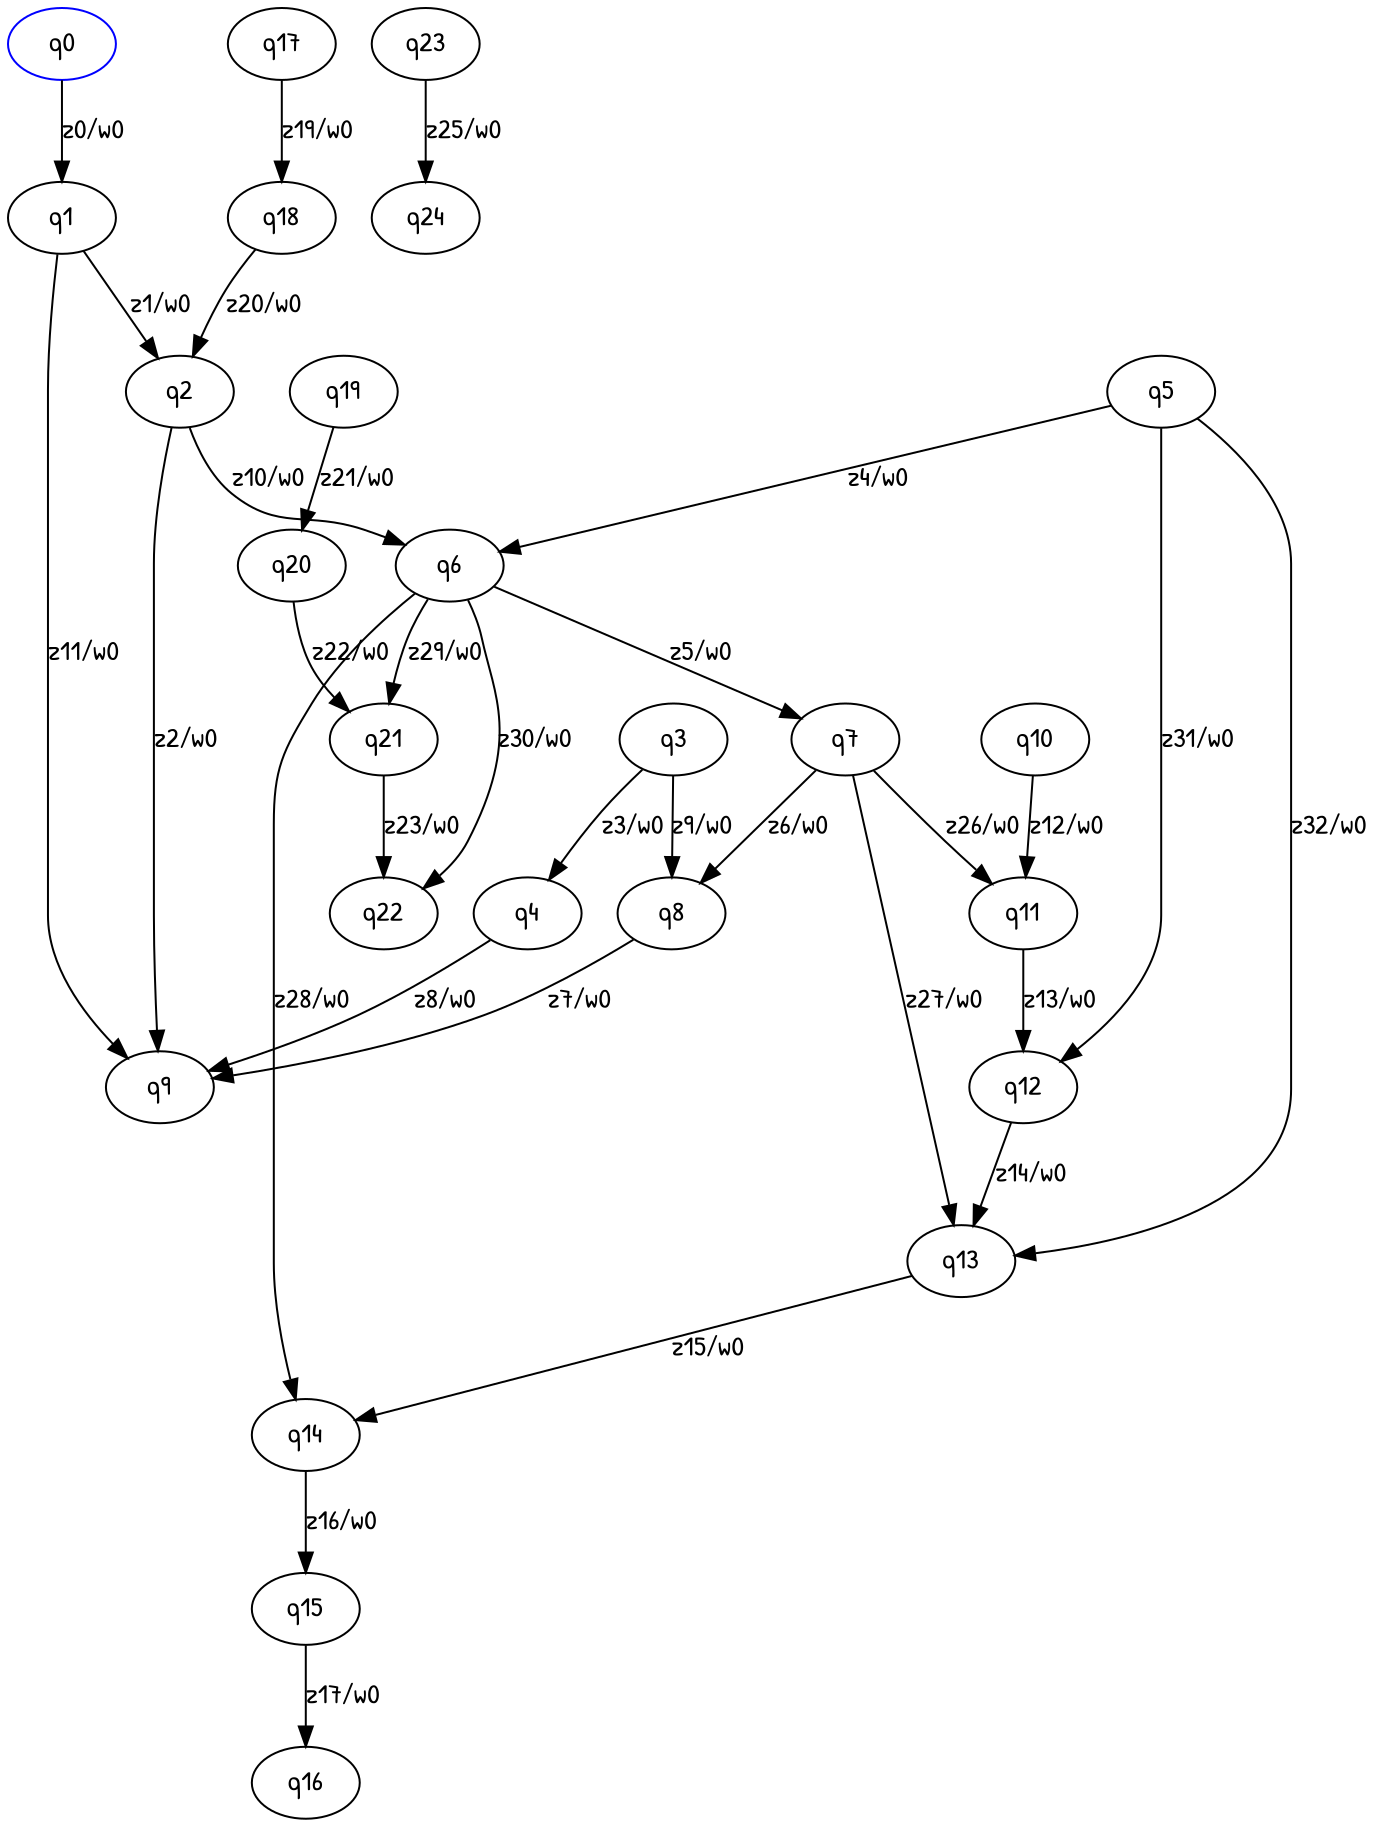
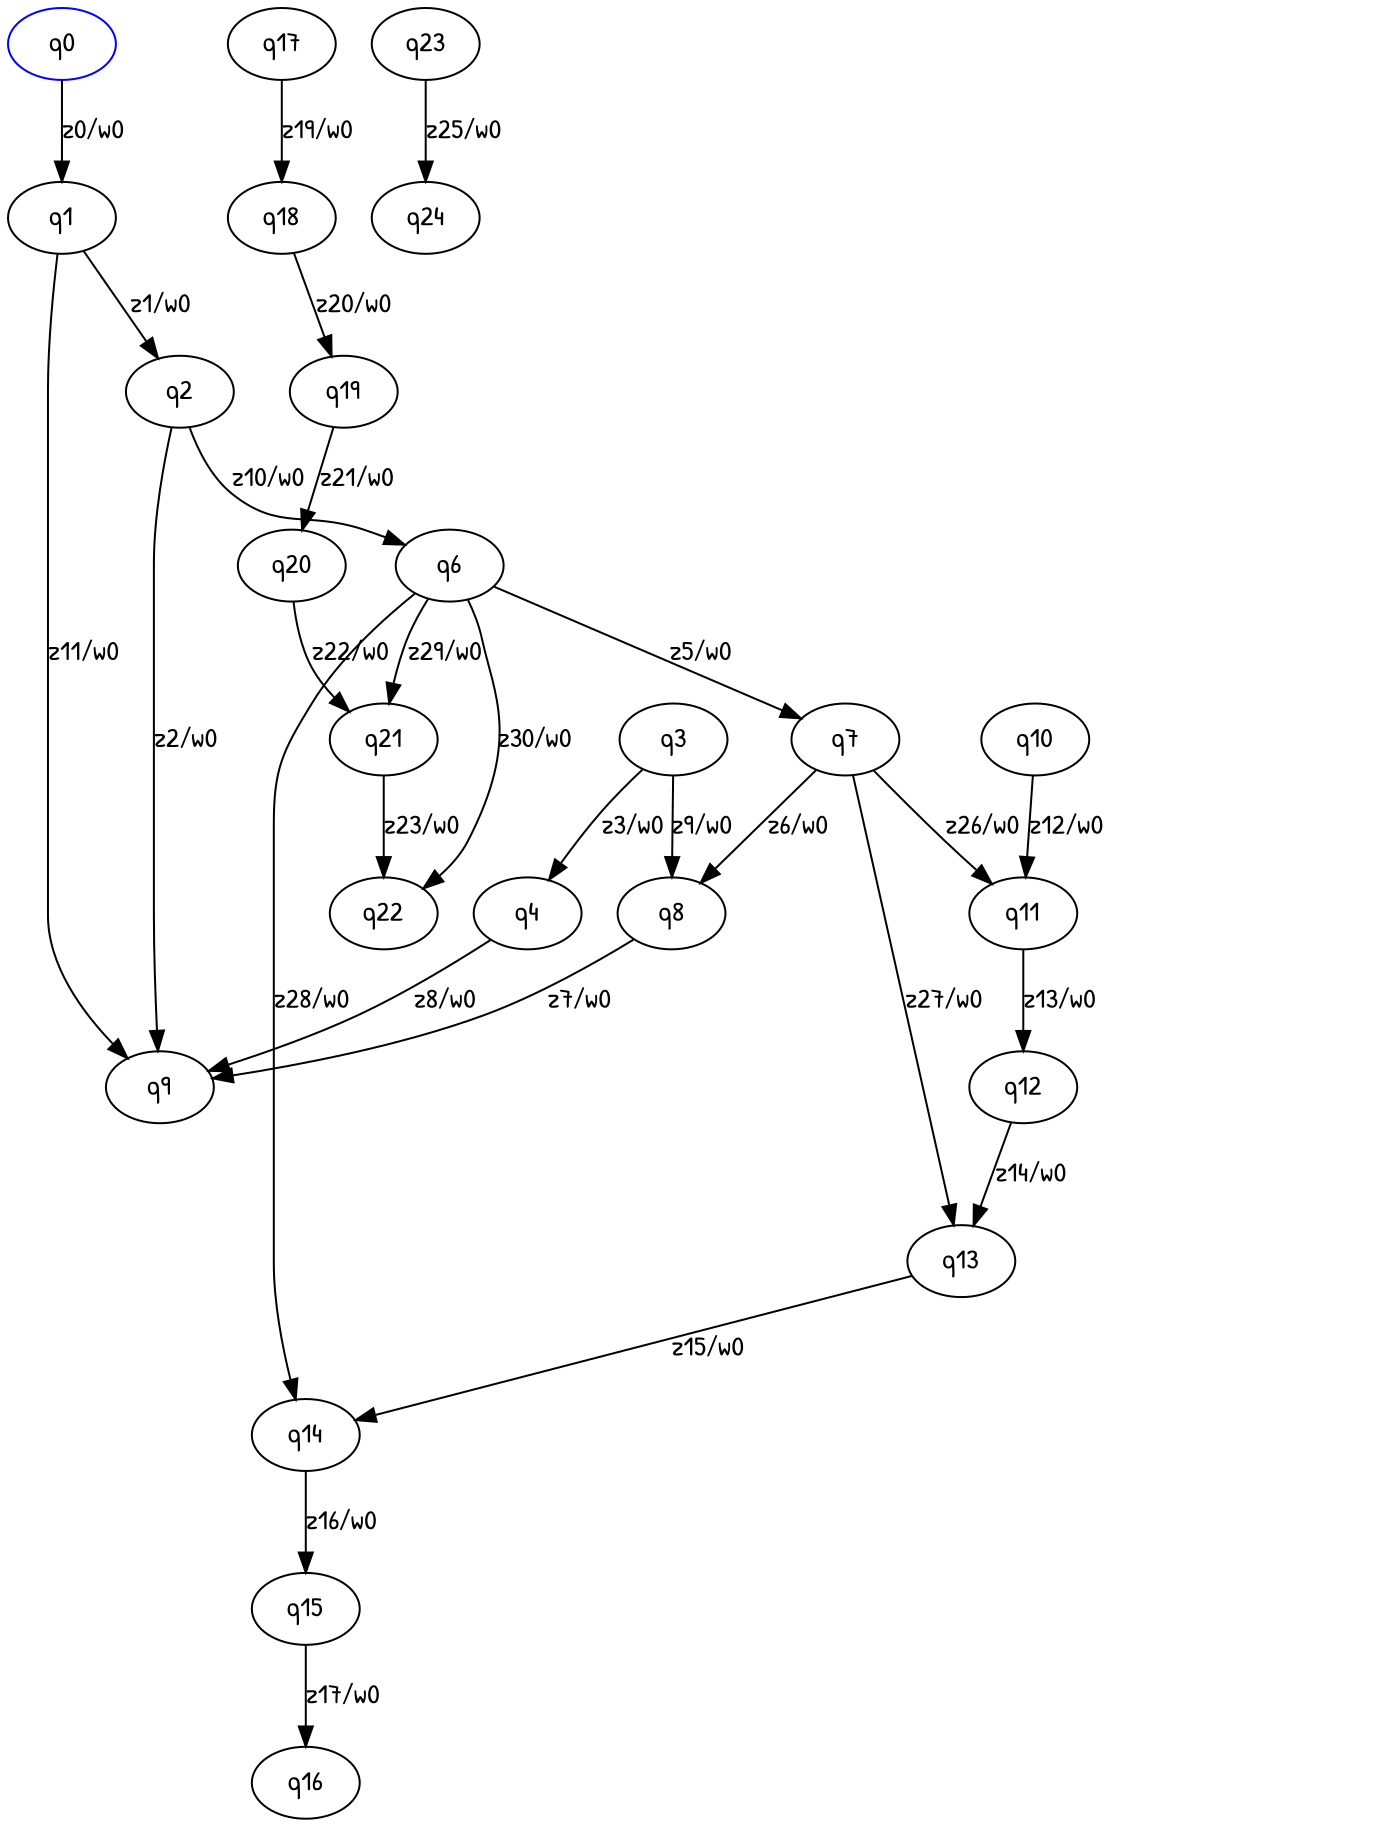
edge "q18" -> "q2": now "q18" -> "q19"
node "q5": removed
